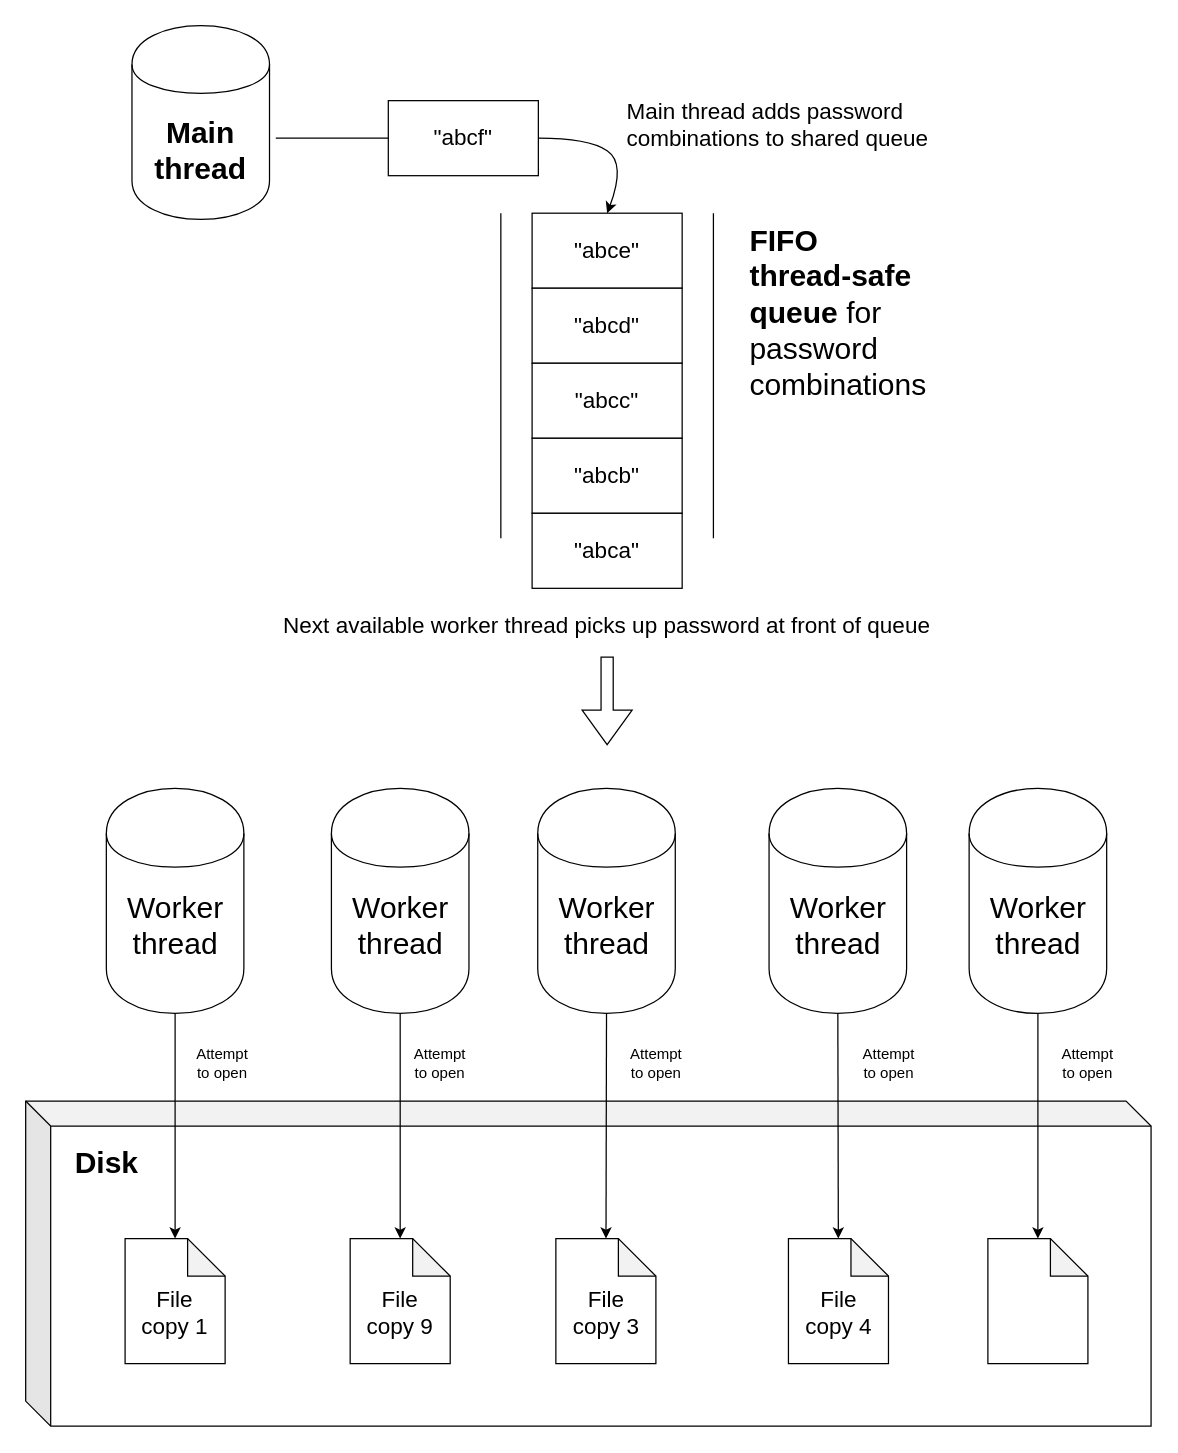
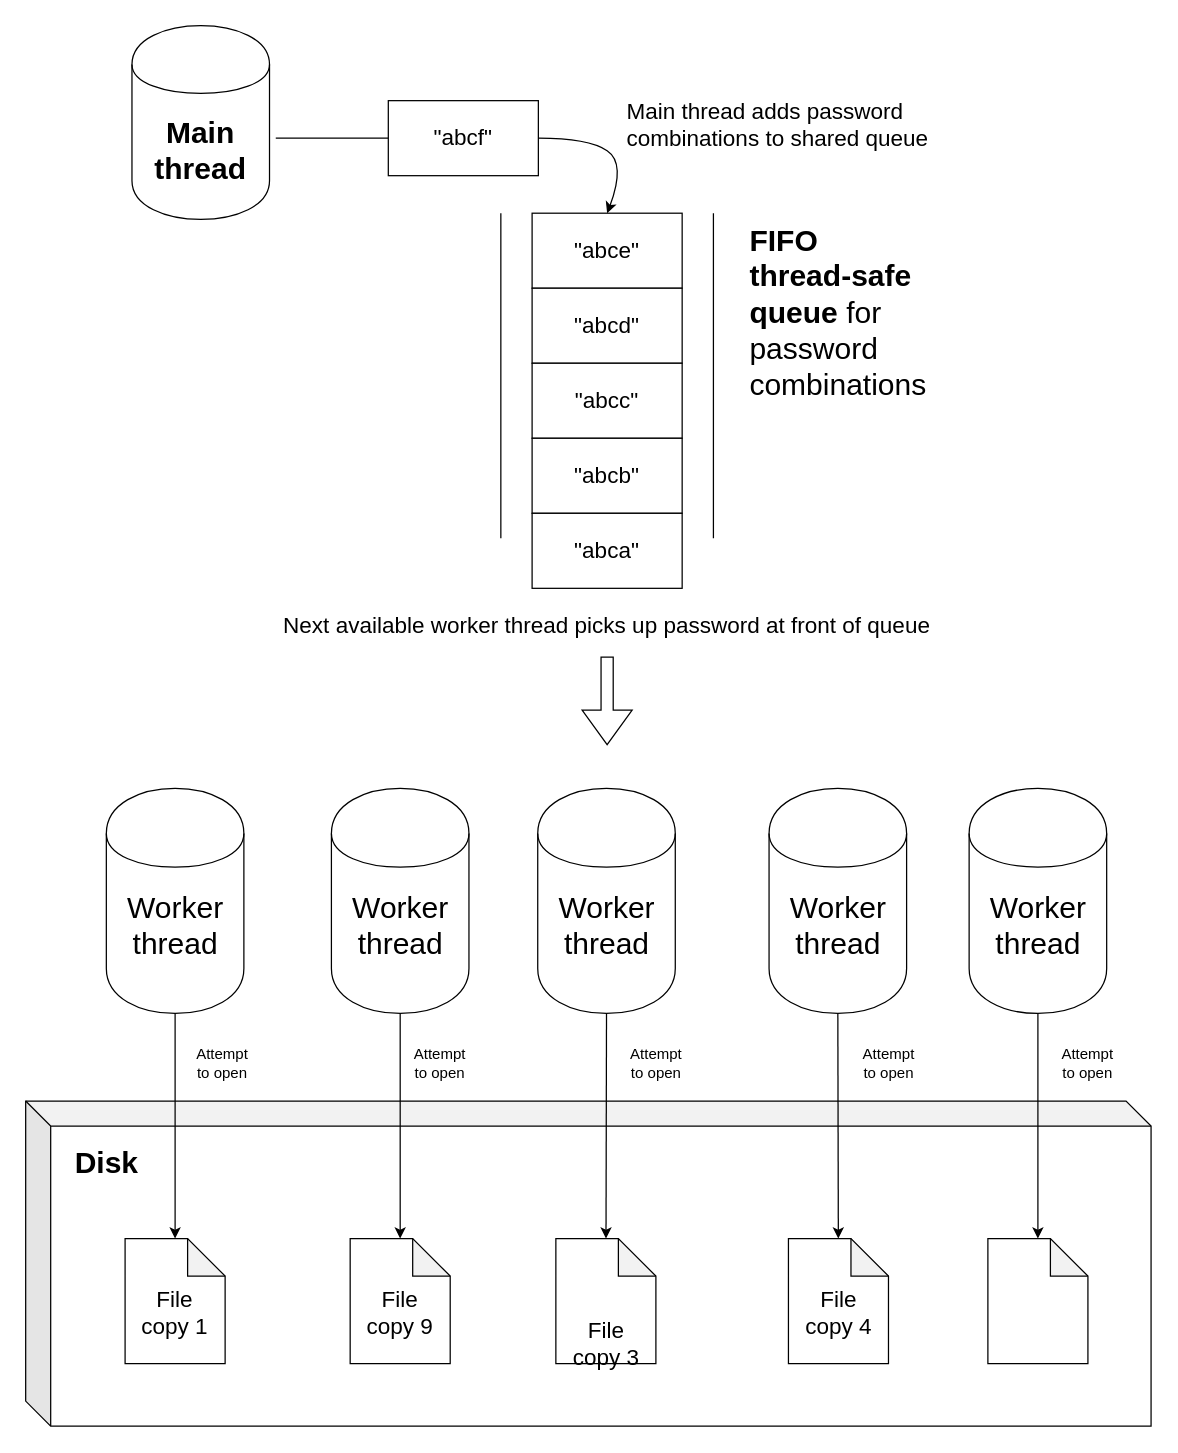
node "File copy 3": moved (606, 1313) -> (606, 1344)
